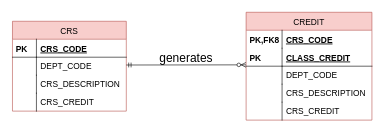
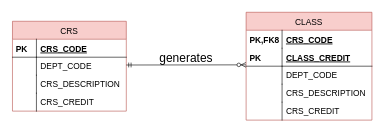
node "CREDIT": label "CREDIT" -> "CLASS"
